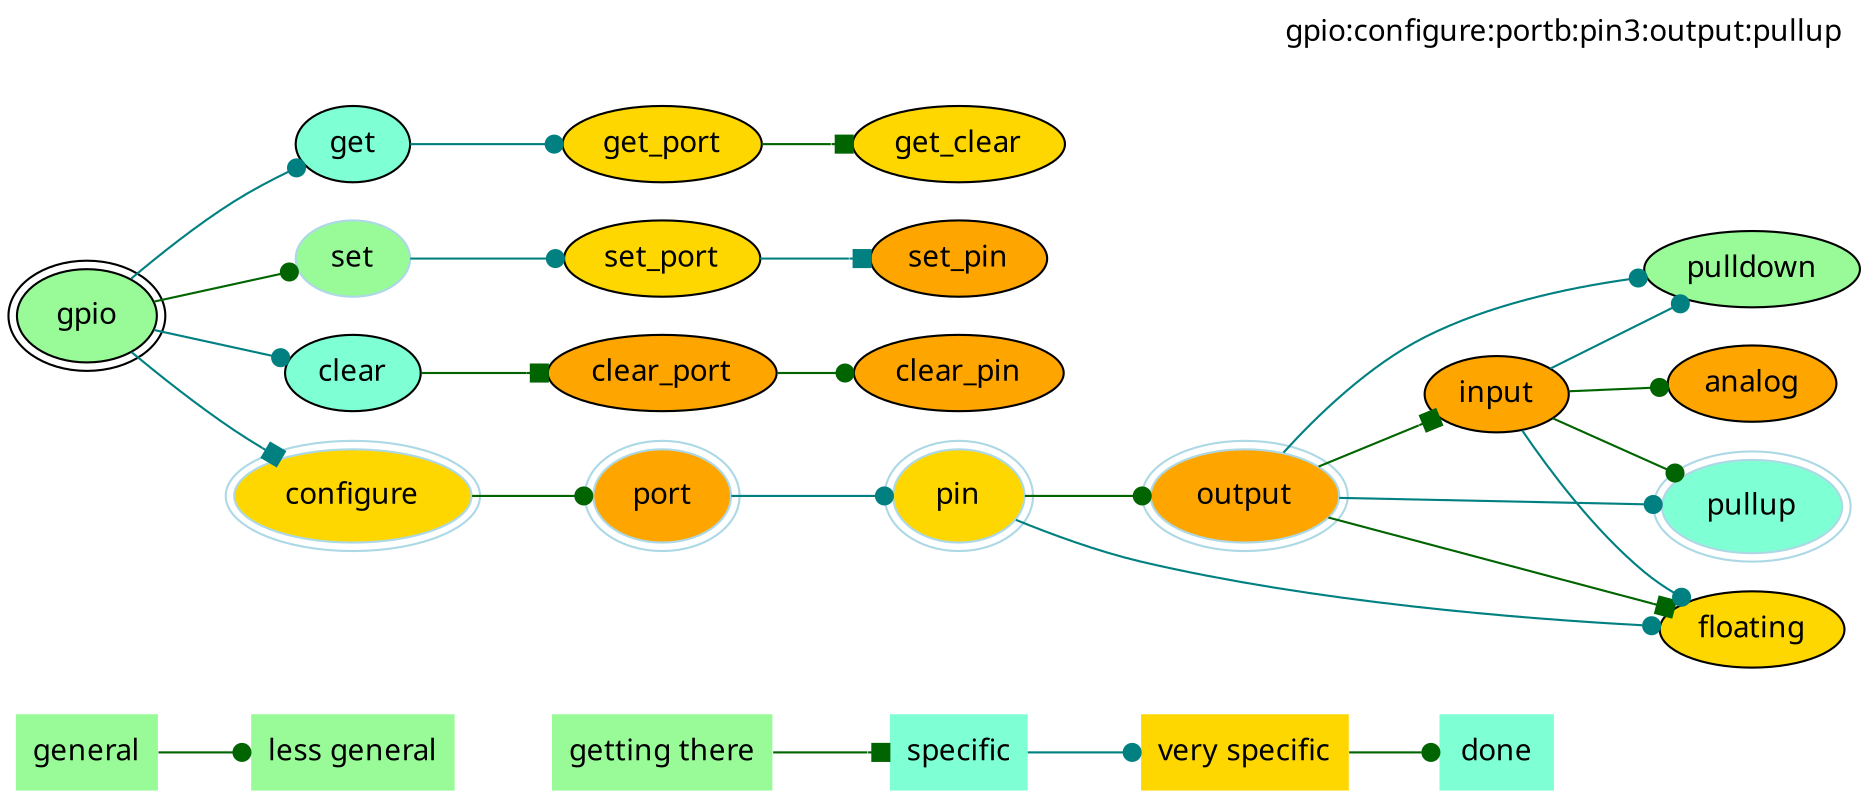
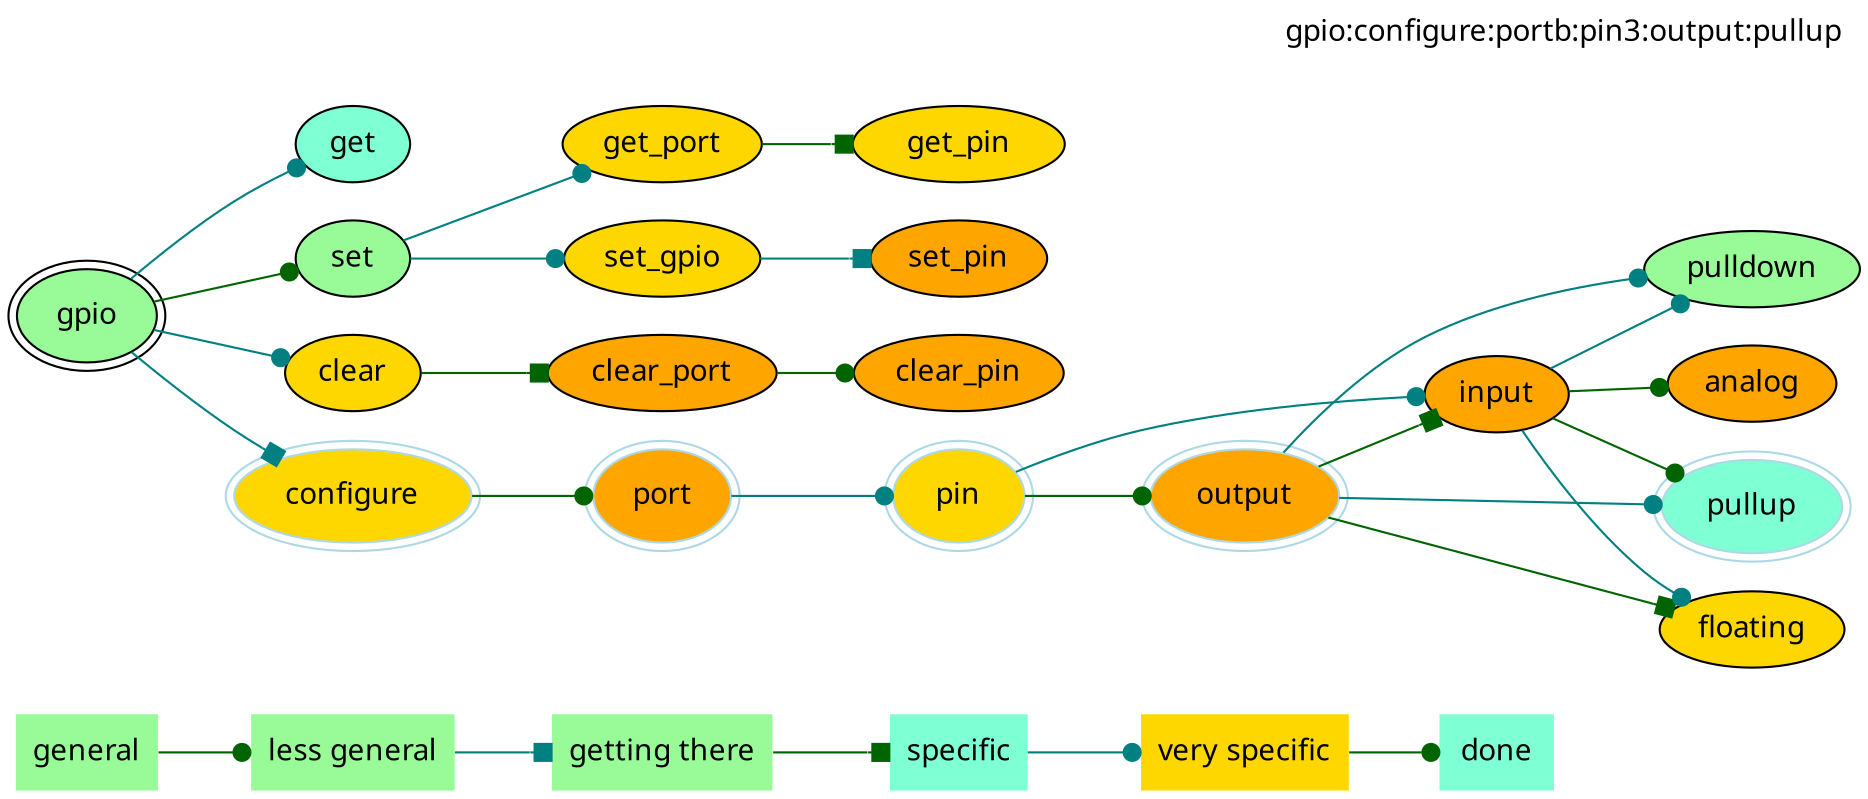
edge "get" -> "get_port": now "set" -> "get_port"
node "get_clear": label "get_clear" -> "get_pin"
node "set": color lightblue -> black
node "set_port": label "set_port" -> "set_gpio"
node "clear": fillcolor aquamarine -> gold
edge "pin" -> "floating": now "pin" -> "input"
edge "less general" -> "getting there": added
